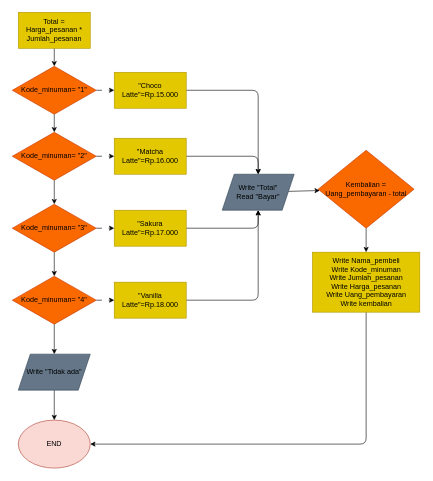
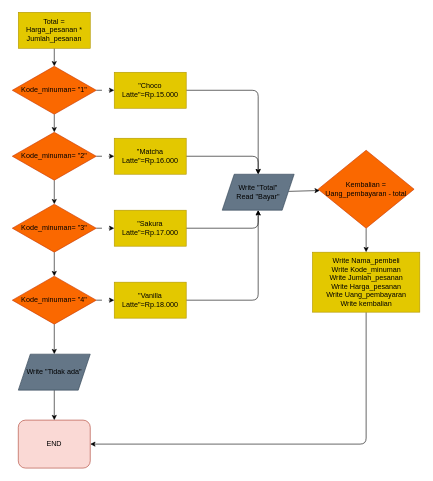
node "END": shape ellipse -> rounded rectangle
